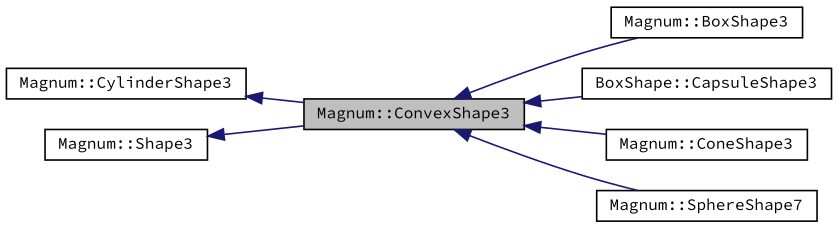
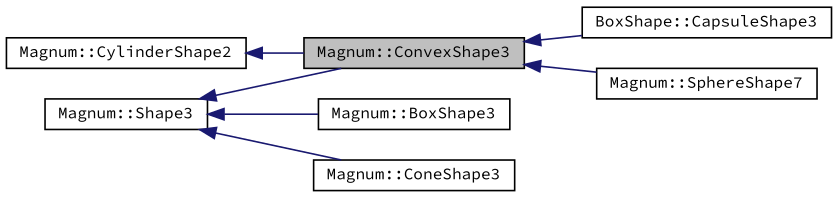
edge "Magnum::BoxShape3" -> "Magnum::ConvexShape3": now "Magnum::BoxShape3" -> "Magnum::Shape3"
node "Magnum::CylinderShape3": label "Magnum::CylinderShape3" -> "Magnum::CylinderShape2"
edge "Magnum::ConeShape3" -> "Magnum::ConvexShape3": now "Magnum::ConeShape3" -> "Magnum::Shape3"
